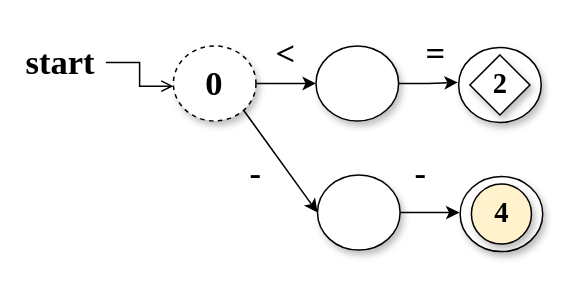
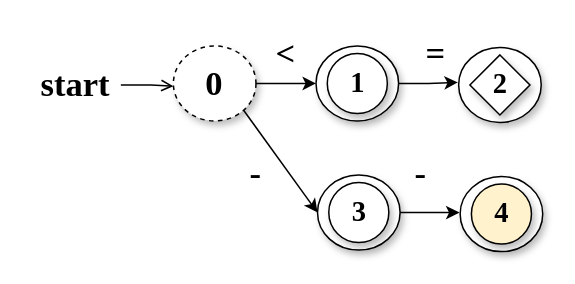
node "start": moved (61, 62) -> (76, 85)
node "1": added
node "3": added
